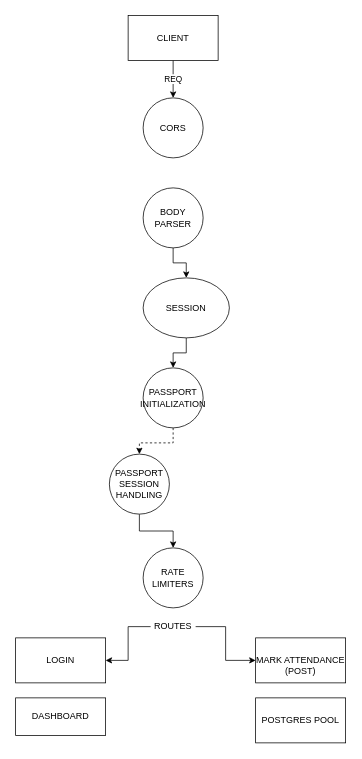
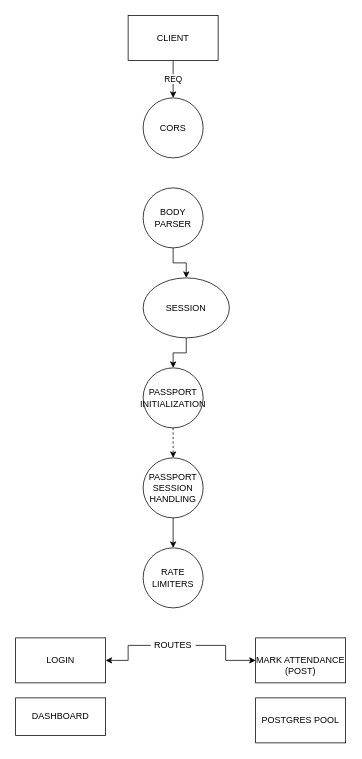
node "PASSPORT SESSION HANDLING": moved (139, 484) -> (173, 488)
node "ROUTES": moved (173, 627) -> (173, 645)
